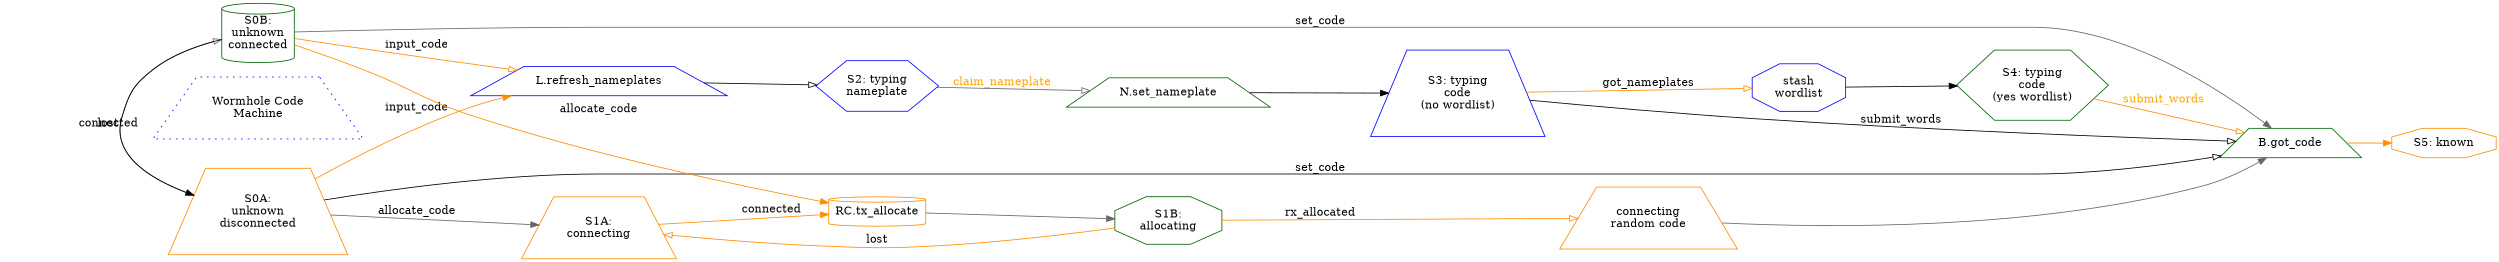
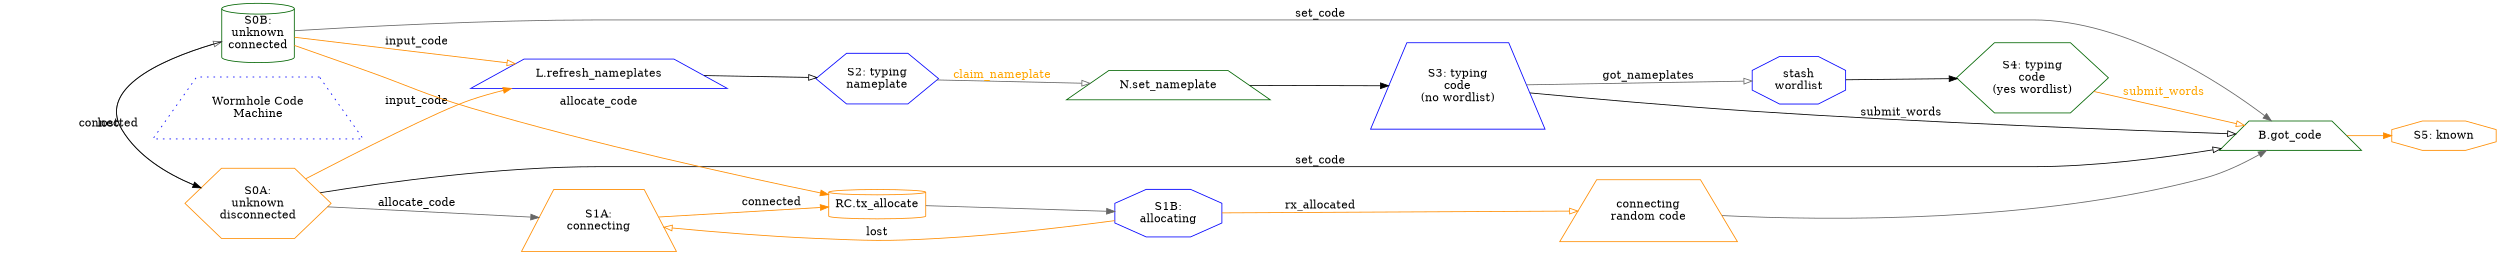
edge "S3: typing code (no wordlist)" -> "stash wordlist": color darkorange -> gray40
node "S0A: unknown disconnected": shape trapezium -> hexagon
node "S1B: allocating": color darkgreen -> blue
